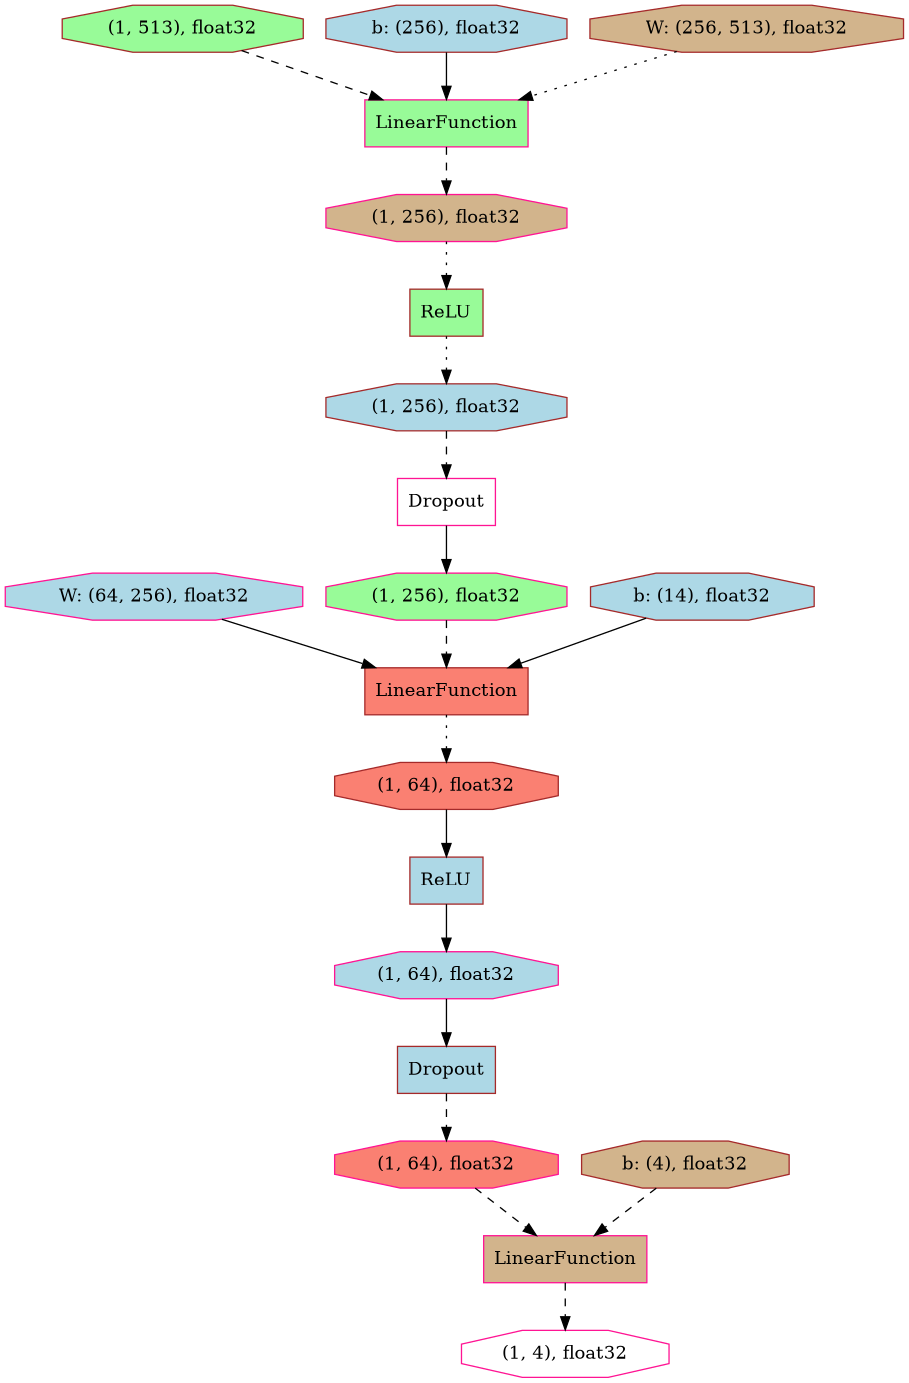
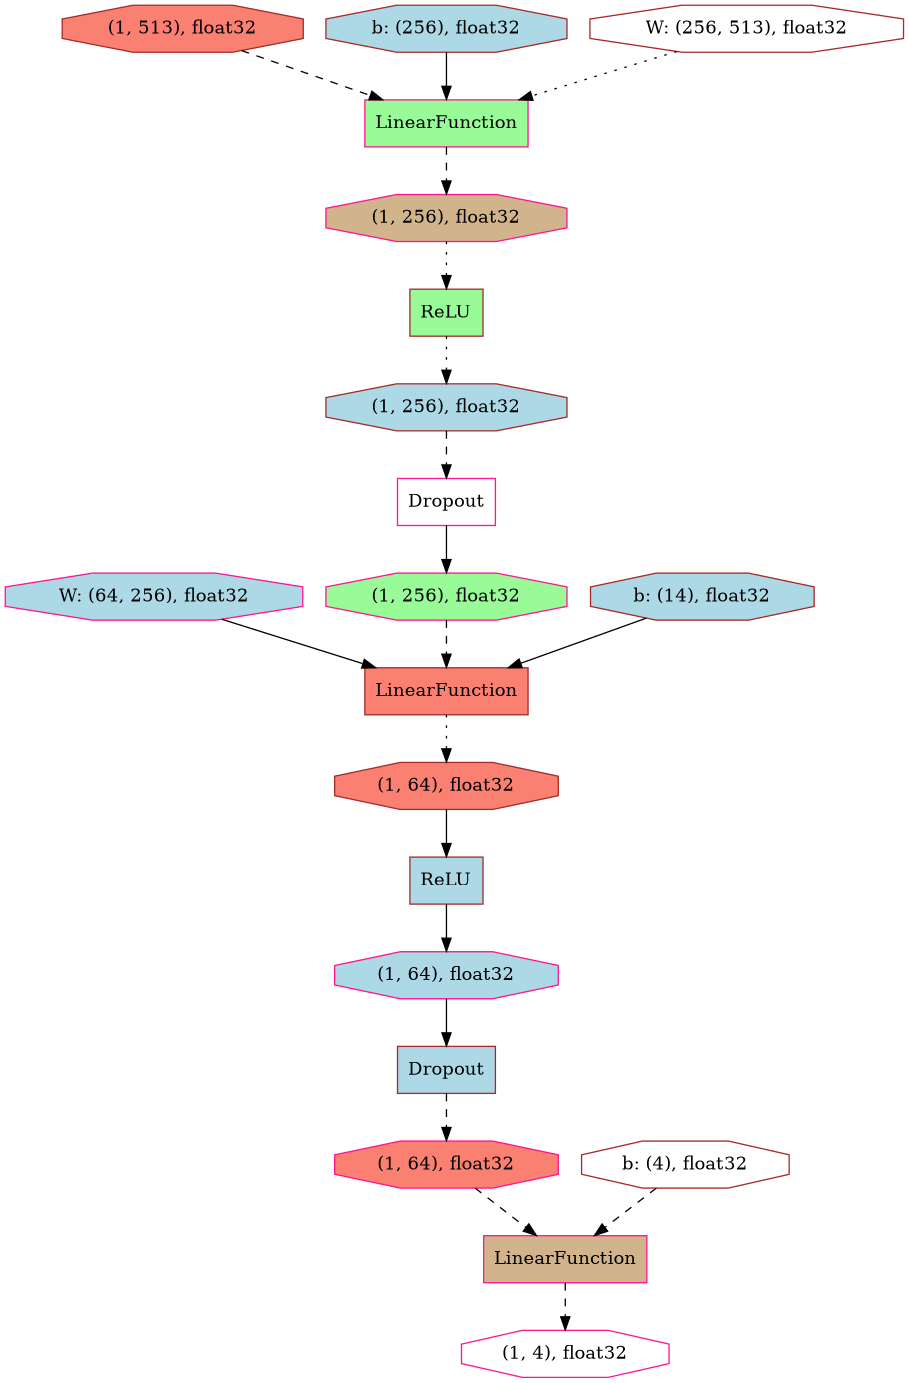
node "(1, 513), float32": fillcolor palegreen -> salmon
node "W: (256, 513), float32": fillcolor tan -> white
node "b: (4), float32": fillcolor tan -> white
